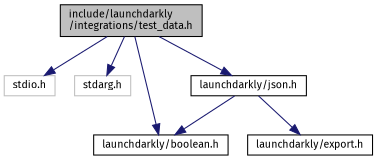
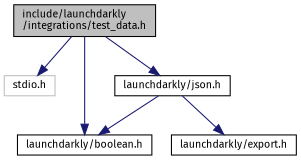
node "stdarg.h": removed
